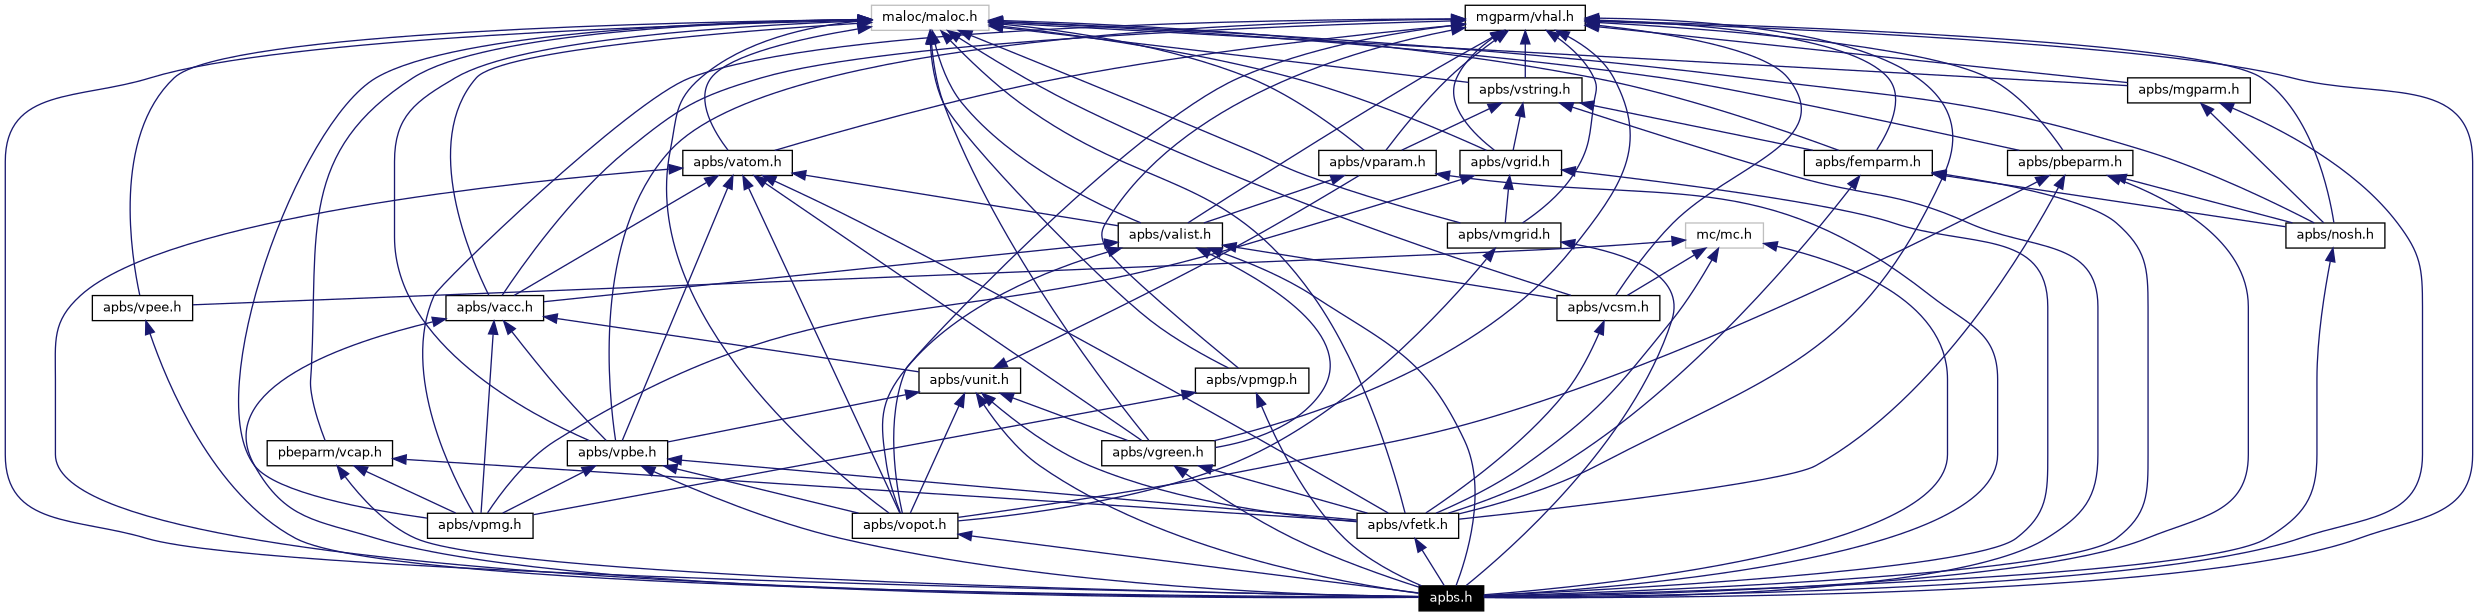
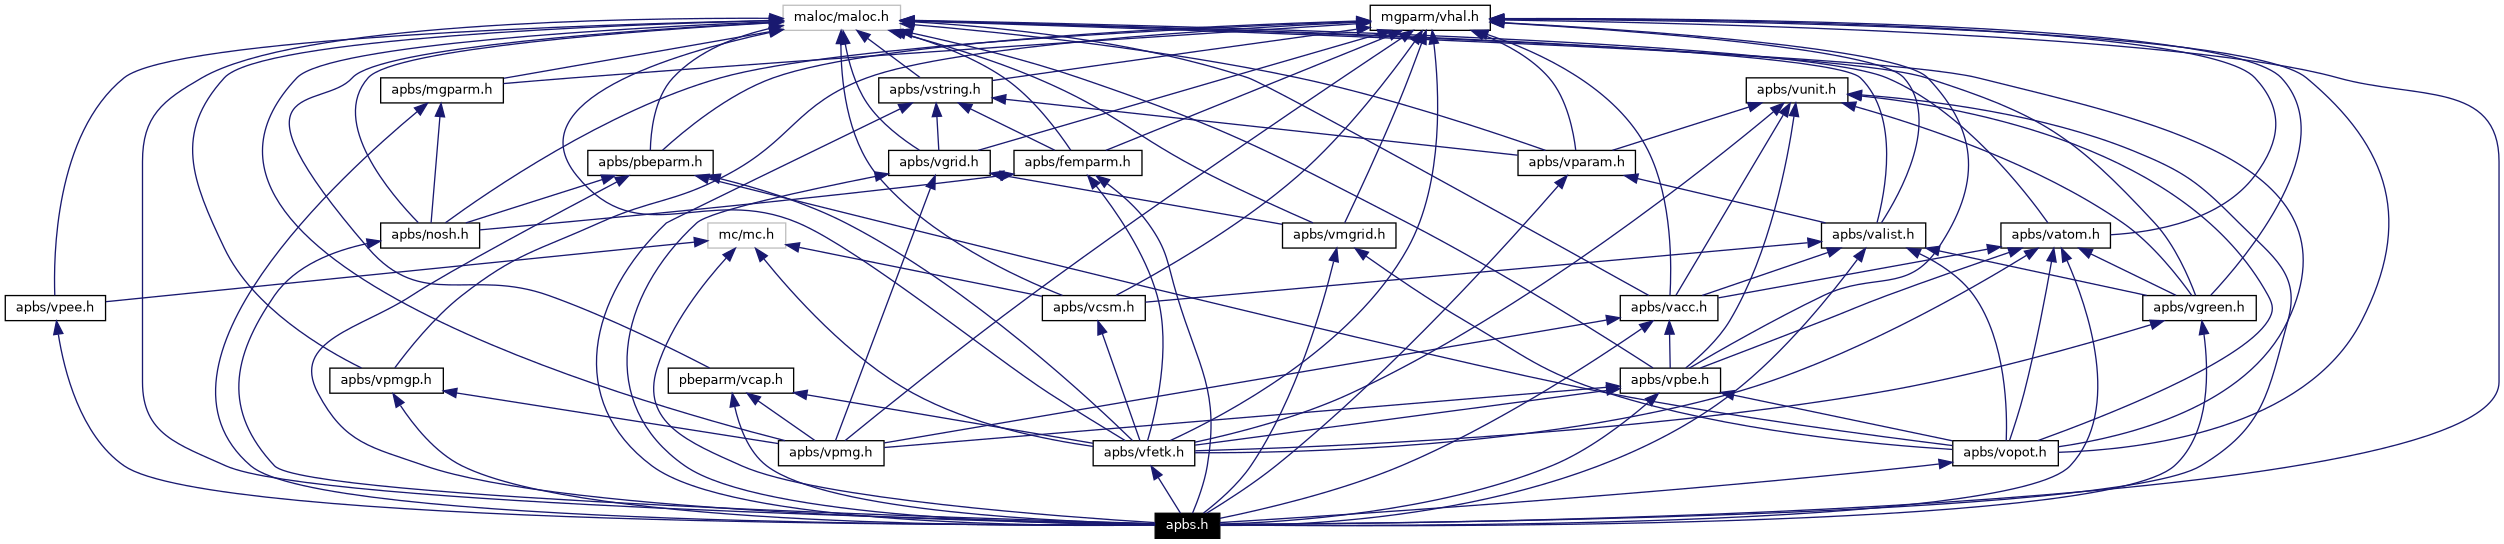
edge "apbs/valist.h" -> "apbs/vatom.h": removed
edge "apbs/vunit.h" -> "apbs/vacc.h": reversed
